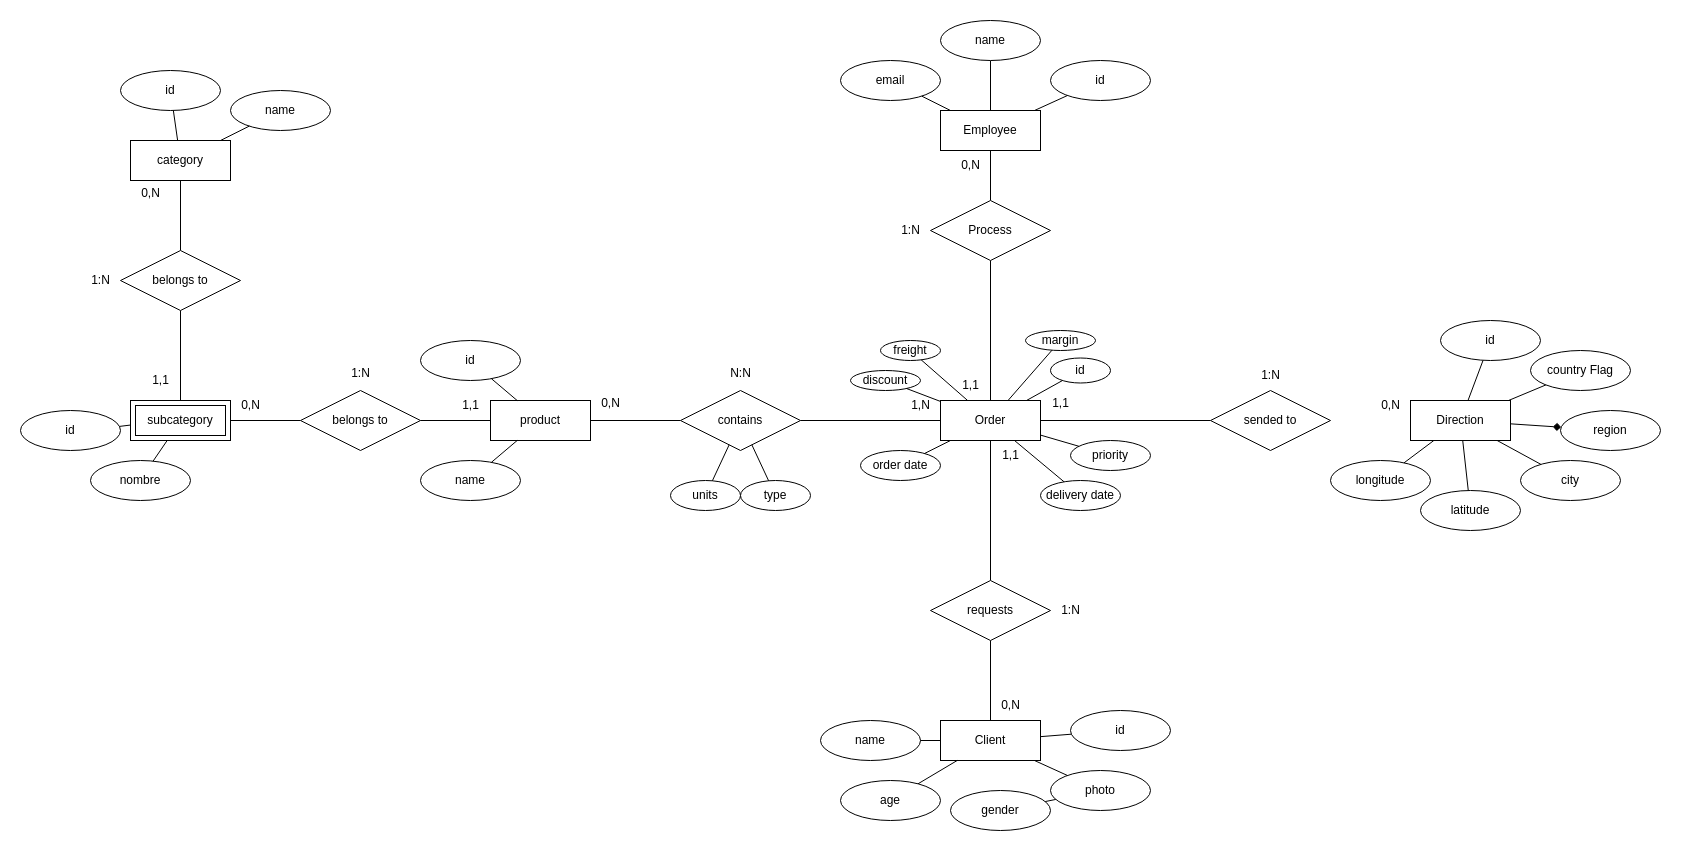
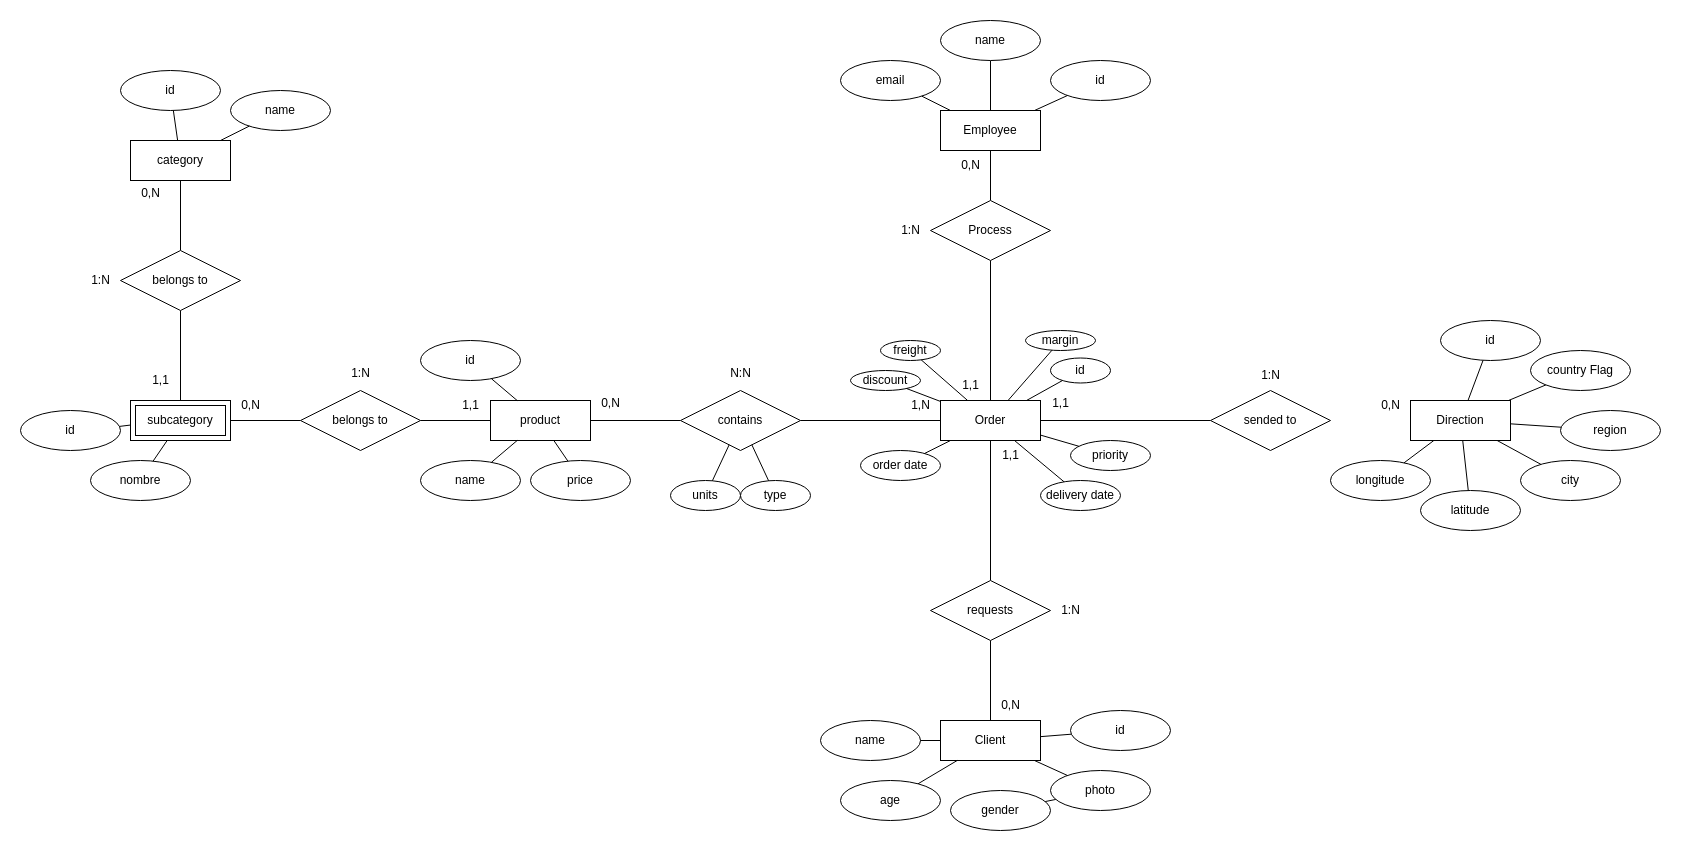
edge "Direction" -> "region": arrowhead diamond -> none
edge "product" -- "price": added
node "price": added
